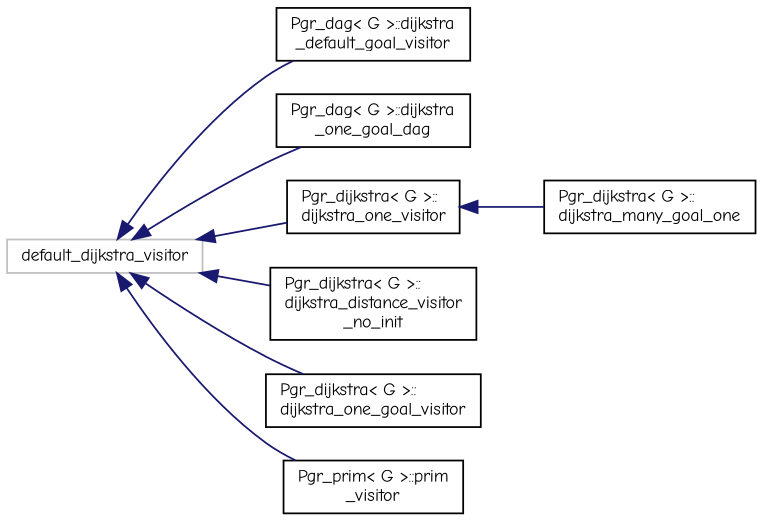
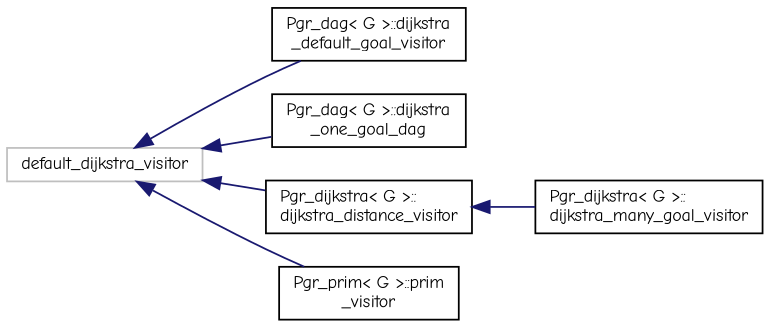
node "Pgr_dijkstra< G >:: dijkstra_one_visitor": label "Pgr_dijkstra< G >:: dijkstra_one_visitor" -> "Pgr_dijkstra< G >:: dijkstra_distance_visitor"
node "Pgr_dijkstra< G >:: dijkstra_many_goal_one": label "Pgr_dijkstra< G >:: dijkstra_many_goal_one" -> "Pgr_dijkstra< G >:: dijkstra_many_goal_visitor"
node "Pgr_dijkstra< G >:: dijkstra_distance_visitor _no_init": removed
node "Pgr_dijkstra< G >:: dijkstra_one_goal_visitor": removed
